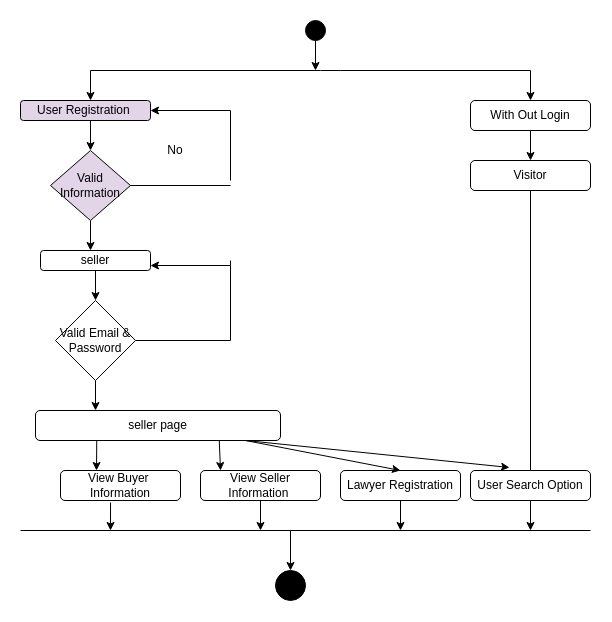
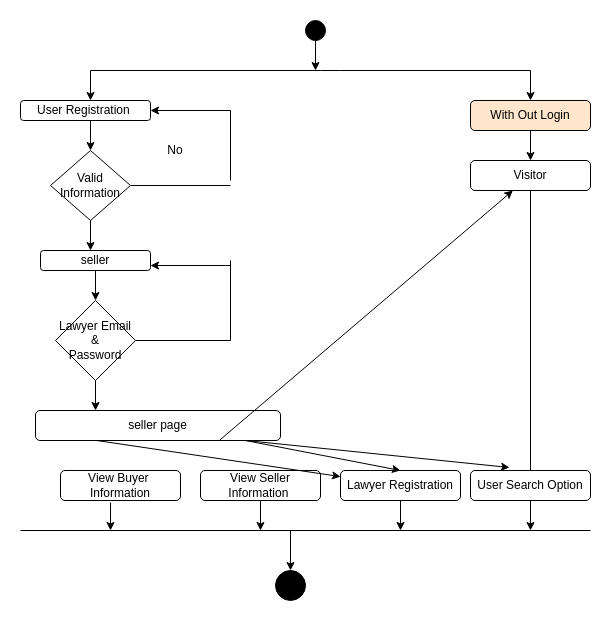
node "User Registration": fillcolor #e1d5e7 -> #ffffff
node "With Out Login": fillcolor #ffffff -> #ffe6cc
node "Valid Information": fillcolor #e1d5e7 -> #ffffff
node "Valid Email & Password": label "Valid Email & Password" -> "Lawyer Email & Password"
edge "seller page" -> "View Buyer Information": now "seller page" -> "Lawyer Registration"
edge "seller page" -> "View Seller Information": now "seller page" -> "Visitor"
